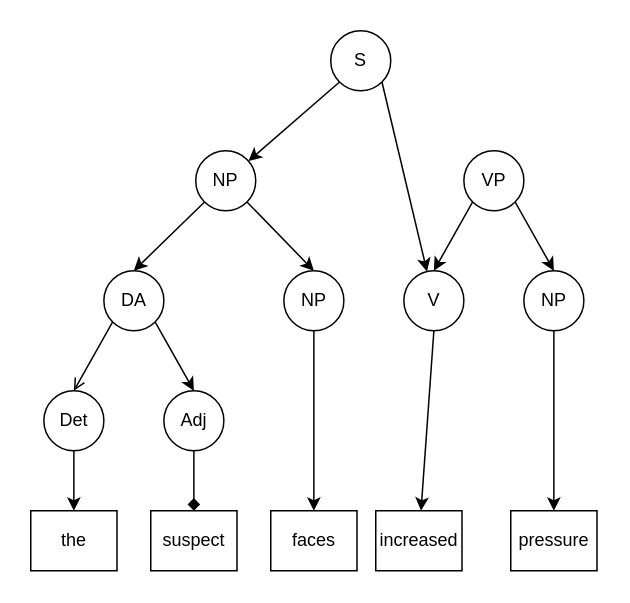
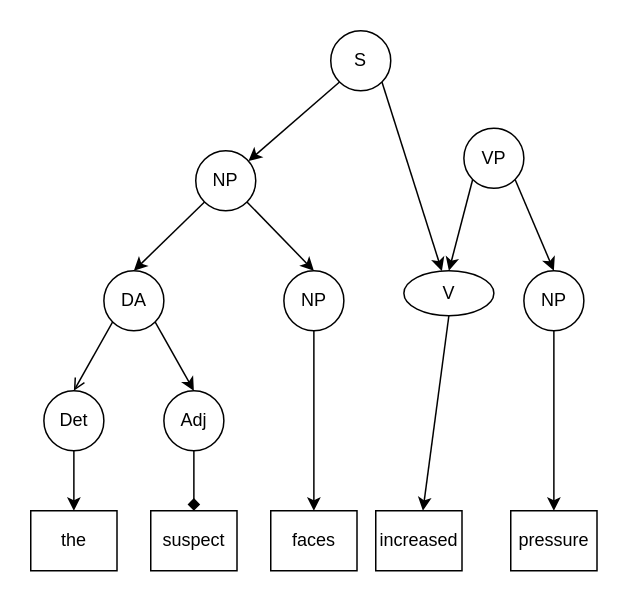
node "VP": moved (494, 181) -> (494, 158)
node "V": size 60x60 -> 90x45
